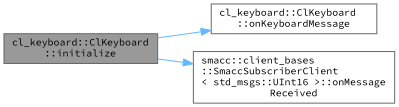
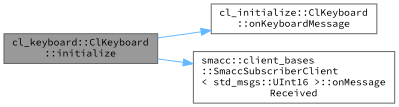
node "cl_keyboard::ClKeyboard ::onKeyboardMessage": label "cl_keyboard::ClKeyboard ::onKeyboardMessage" -> "cl_initialize::ClKeyboard ::onKeyboardMessage"
